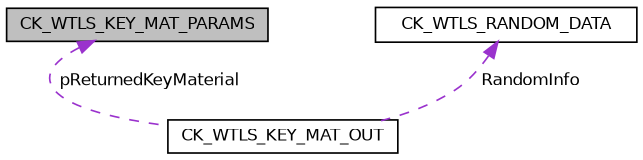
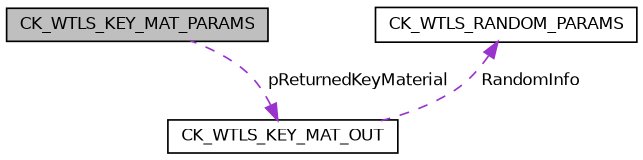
node "CK_WTLS_RANDOM_DATA": label "CK_WTLS_RANDOM_DATA" -> "CK_WTLS_RANDOM_PARAMS"
edge "CK_WTLS_KEY_MAT_OUT" -> "CK_WTLS_KEY_MAT_PARAMS": reversed
